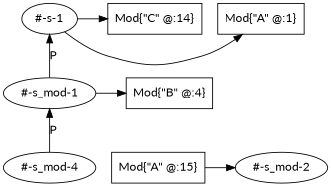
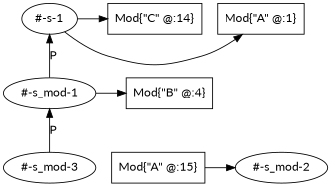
node "#-s_mod-4": label "#-s_mod-4" -> "#-s_mod-3"
